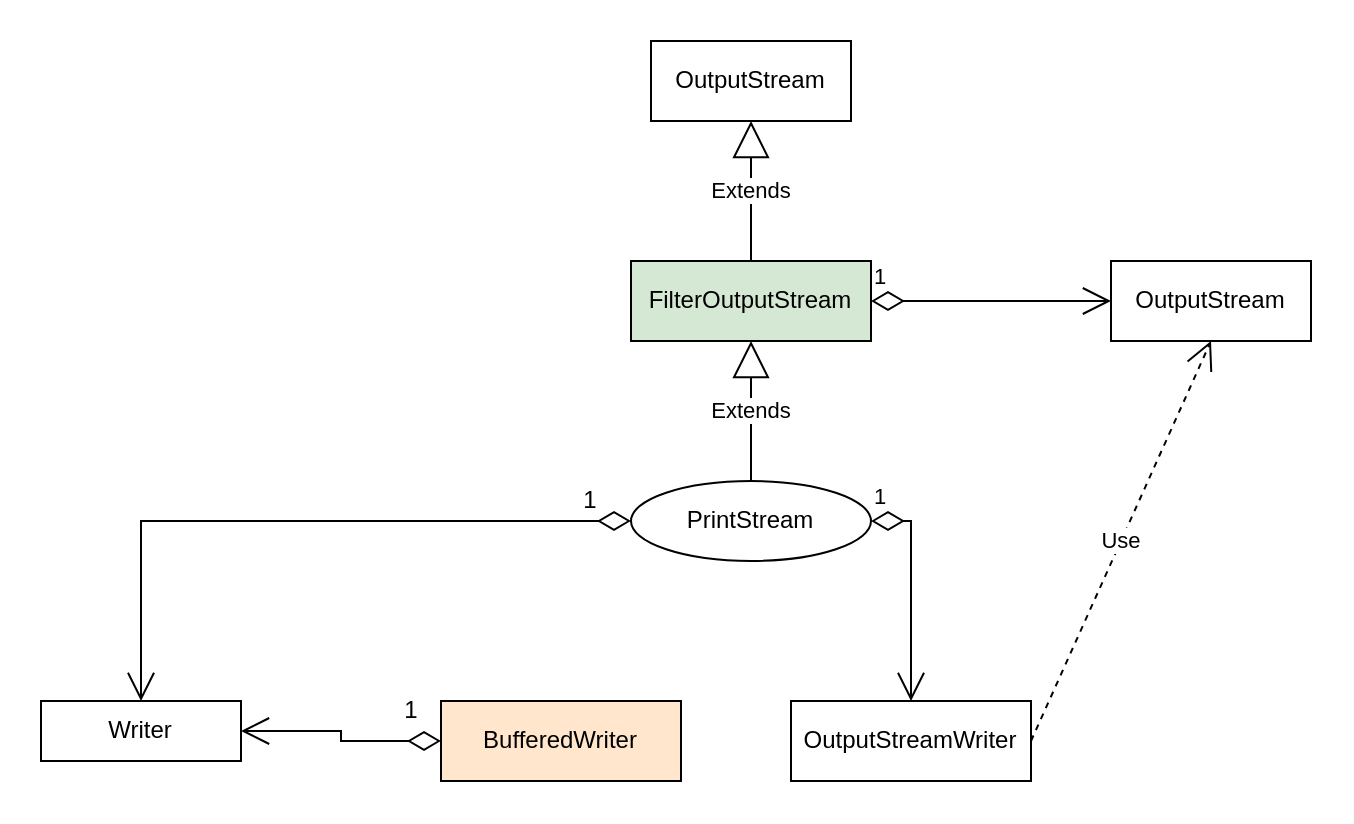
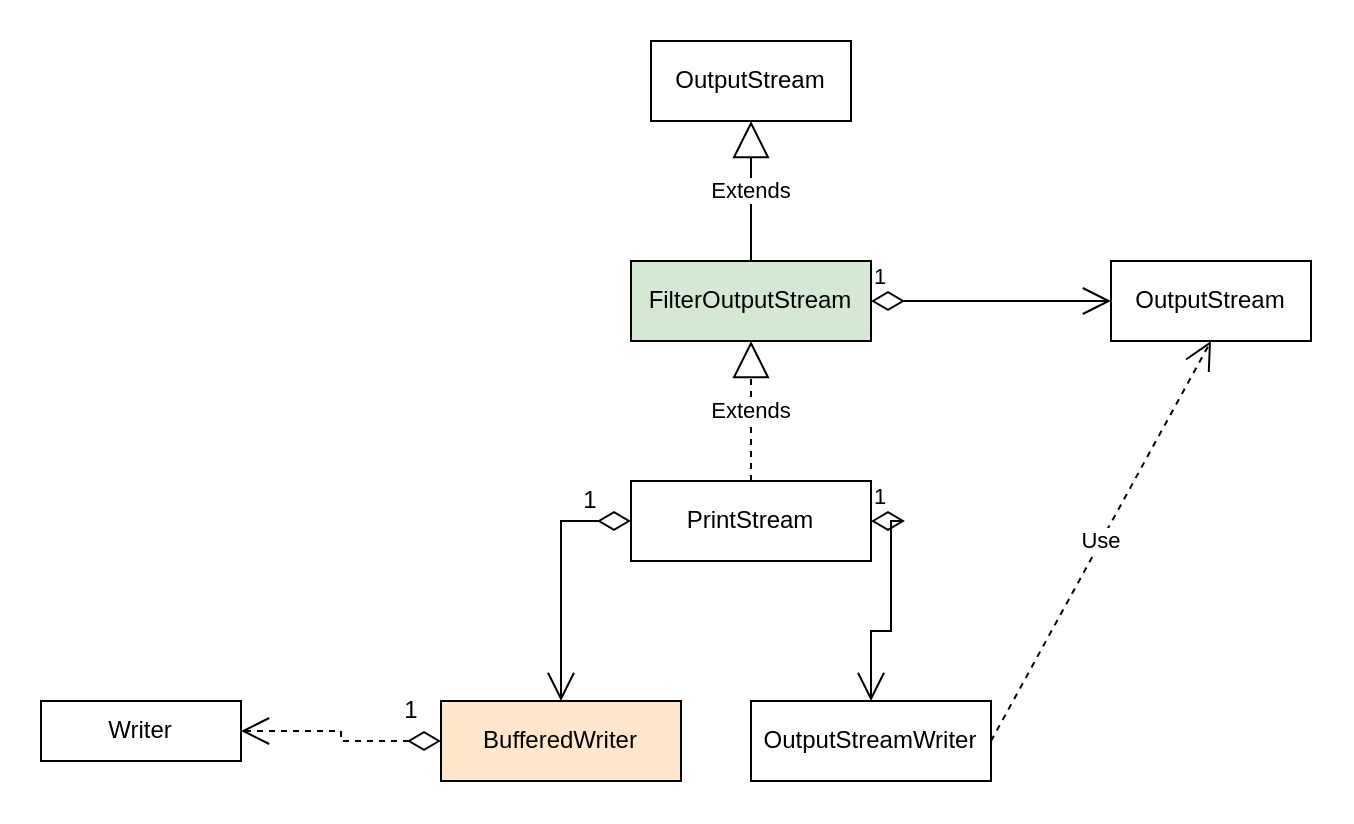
edge "PrintStream" -> "FilterOutputStream": style solid -> dashed
edge "PrintStream" -- "Writer": now "PrintStream" -- "BufferedWriter"
node "PrintStream": shape ellipse -> rectangle
edge "Writer" -- "BufferedWriter": style solid -> dashed
node "OutputStreamWriter": moved (911, 741) -> (871, 741)
